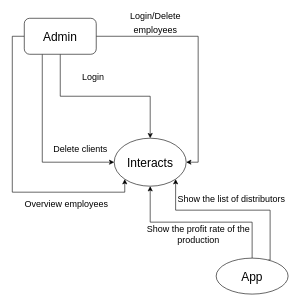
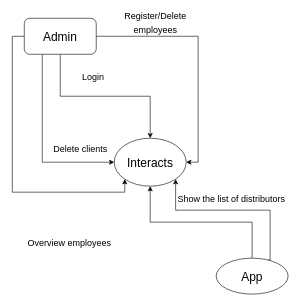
node "Login/Delete employees": label "Login/Delete employees" -> "Register/Delete employees"
node "Overview employees": moved (66, 204) -> (69, 243)
node "Show the profit rate of the production": removed
